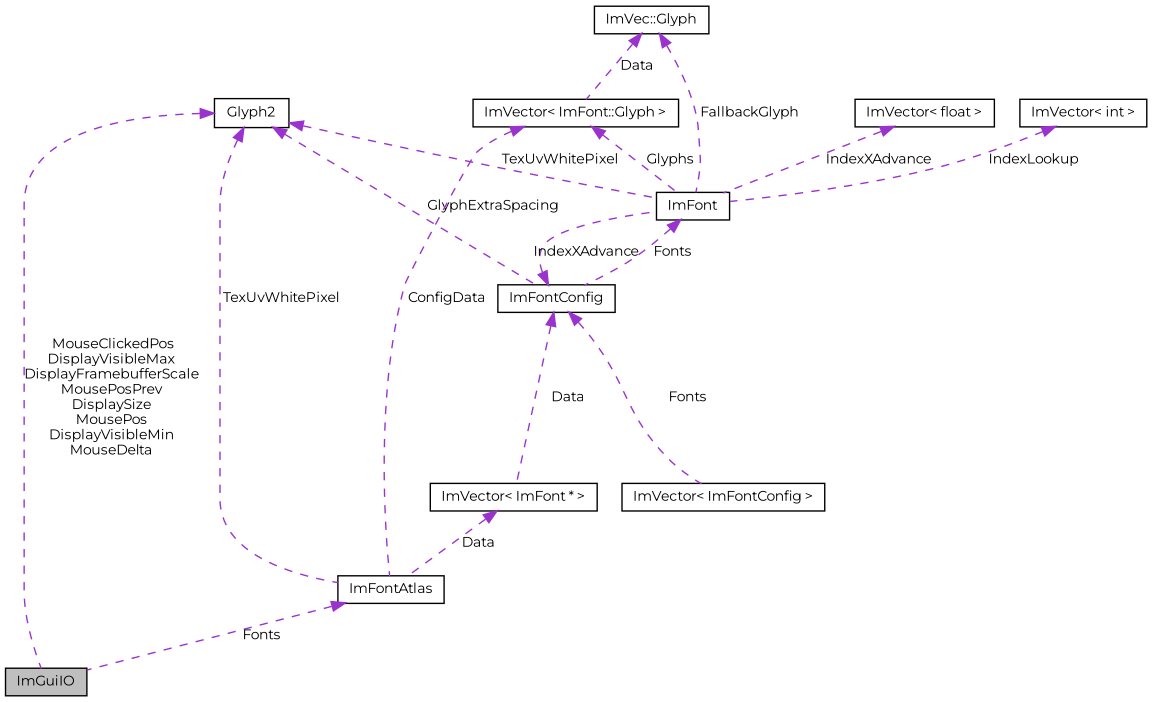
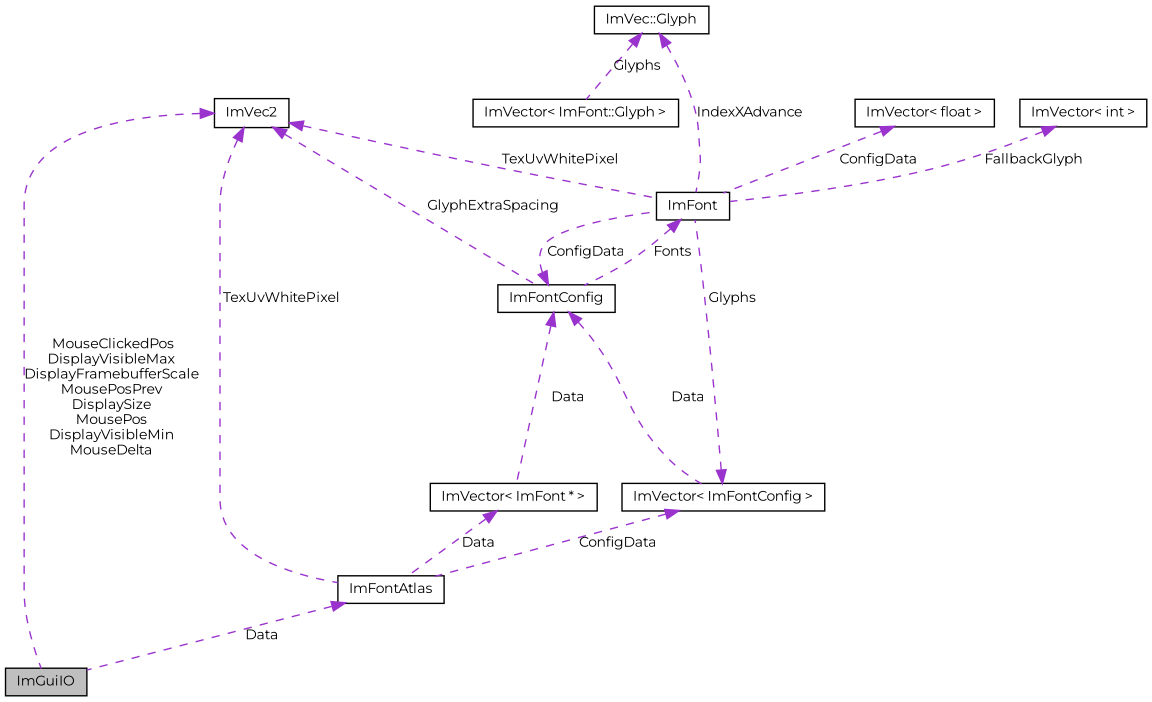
edge "ImVector< ImFont::Glyph >" -> "ImVec::Glyph": label " Data" -> " Glyphs"
node "Glyph2": label "Glyph2" -> "ImVec2"
edge "ImFont" -> "ImVec::Glyph": label " FallbackGlyph" -> " IndexXAdvance"
edge "ImFont" -> "ImVector< float >": label " IndexXAdvance" -> " ConfigData"
edge "ImFont" -> "ImVector< int >": label " IndexLookup" -> " FallbackGlyph"
edge "ImFont" -> "ImVector< ImFont::Glyph >": now "ImFont" -> "ImVector< ImFontConfig >"
edge "ImFont" -> "ImFontConfig": label " IndexXAdvance" -> " ConfigData"
edge "ImFontAtlas" -> "ImVector< ImFont::Glyph >": now "ImFontAtlas" -> "ImVector< ImFontConfig >"
edge "ImVector< ImFontConfig >" -> "ImFontConfig": label " Fonts" -> " Data"
edge "ImGuiIO" -> "ImFontAtlas": label " Fonts" -> " Data"
